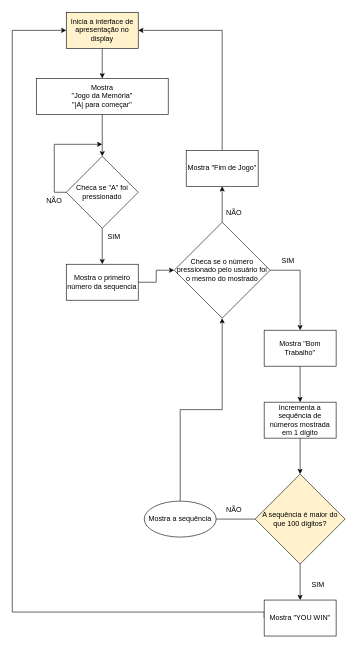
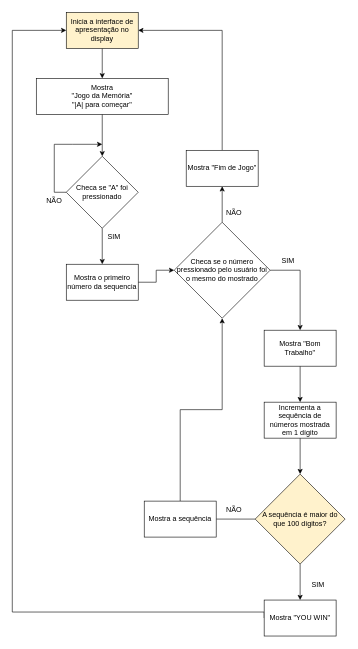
node "Mostra a sequência": shape ellipse -> rectangle
